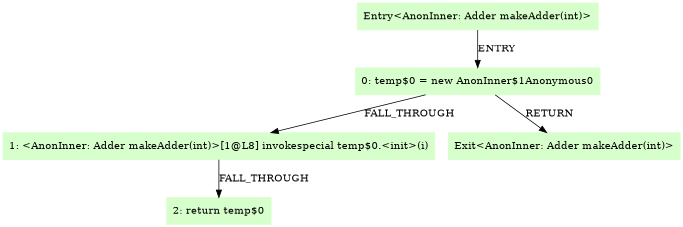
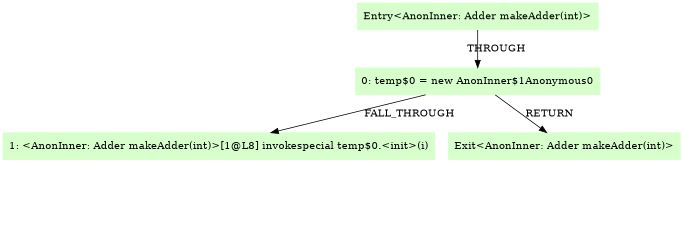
edge "Entry<AnonInner: Adder makeAdder(int)>" -> "0: temp$0 = new AnonInner$1Anonymous0": label "ENTRY" -> "THROUGH"
node "2: return temp$0": removed
